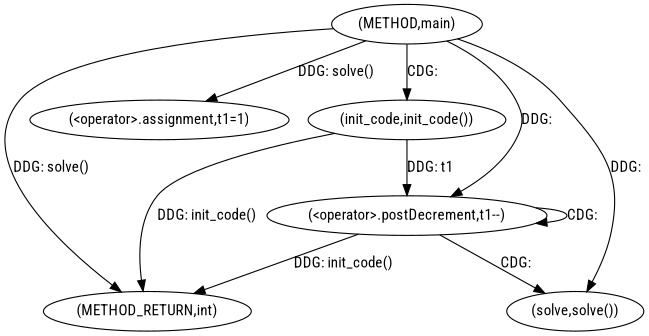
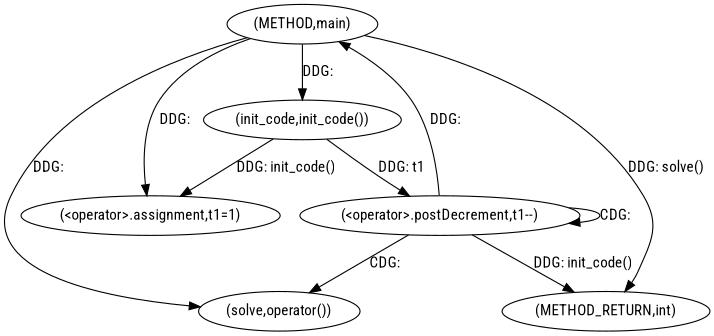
edge "(METHOD,main)" -> "(<operator>.assignment,t1=1)": label "DDG: solve()" -> "DDG: "
edge "(METHOD,main)" -> "(init_code,init_code())": label "CDG: " -> "DDG: "
edge "(METHOD,main)" -> "(<operator>.postDecrement,t1--)": reversed
edge "(init_code,init_code())" -> "(METHOD_RETURN,int)": now "(init_code,init_code())" -> "(<operator>.assignment,t1=1)"
node "(solve,solve())": label "(solve,solve())" -> "(solve,operator())"
